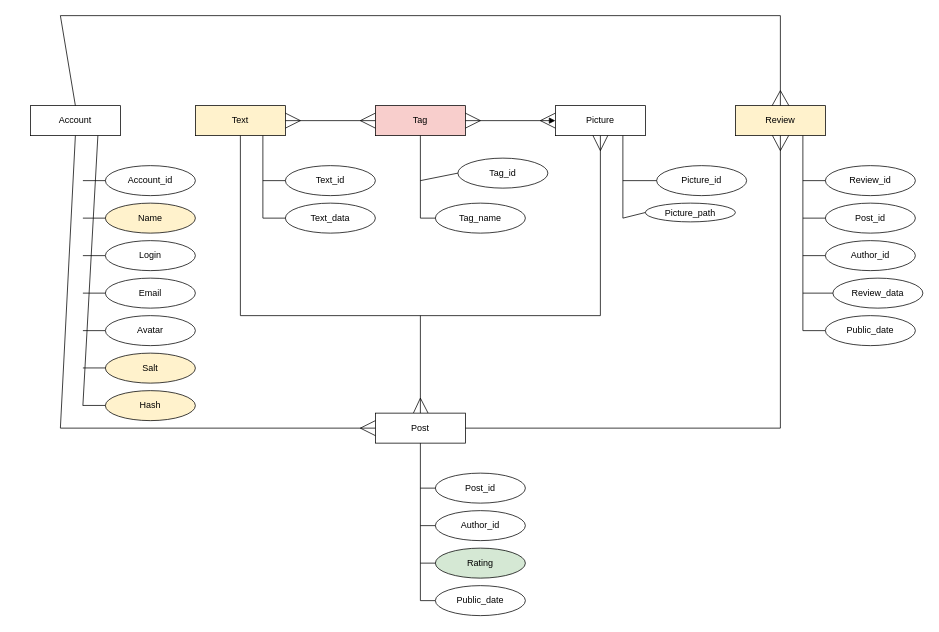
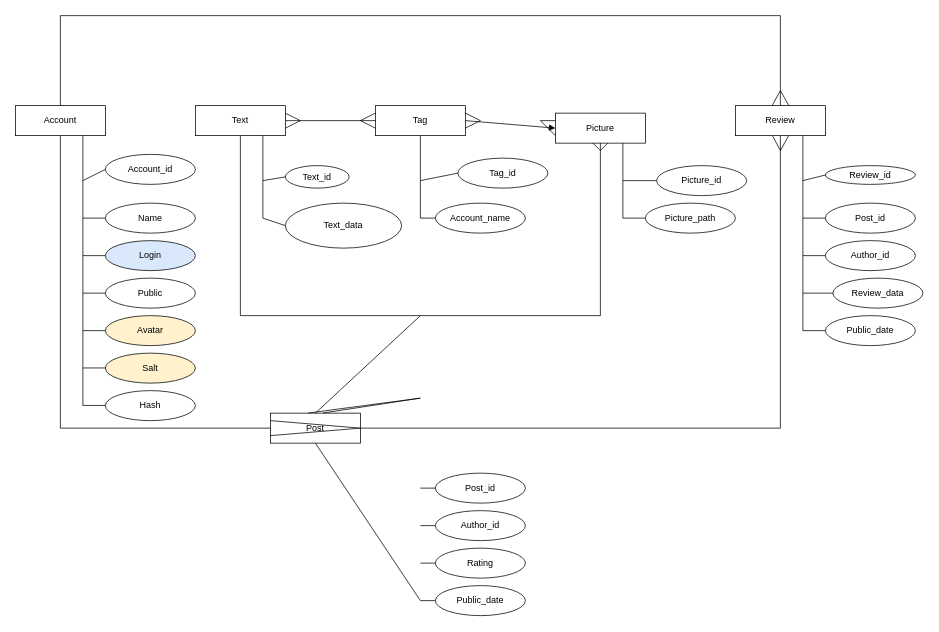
node "Account": moved (75, 120) -> (60, 120)
node "Text": fillcolor #fff2cc -> #ffffff
node "Tag": fillcolor #f8cecc -> #ffffff
node "Picture": moved (600, 120) -> (600, 128)
node "Review": fillcolor #fff2cc -> #ffffff
node "Account_id": moved (150, 180) -> (150, 169)
node "Text_id": size 90x30 -> 64x23
node "Review_id": size 90x30 -> 90x19
node "Picture_path": size 90x19 -> 90x30
node "Name": fillcolor #fff2cc -> #ffffff
node "Text_data": size 90x30 -> 116x45
node "Tag_name": label "Tag_name" -> "Account_name"
node "Login": fillcolor #ffffff -> #dae8fc
node "Email": label "Email" -> "Public"
node "Avatar": fillcolor #ffffff -> #fff2cc
node "Hash": fillcolor #fff2cc -> #ffffff
node "Post": moved (420, 428) -> (315, 428)
node "Rating": fillcolor #d5e8d4 -> #ffffff
